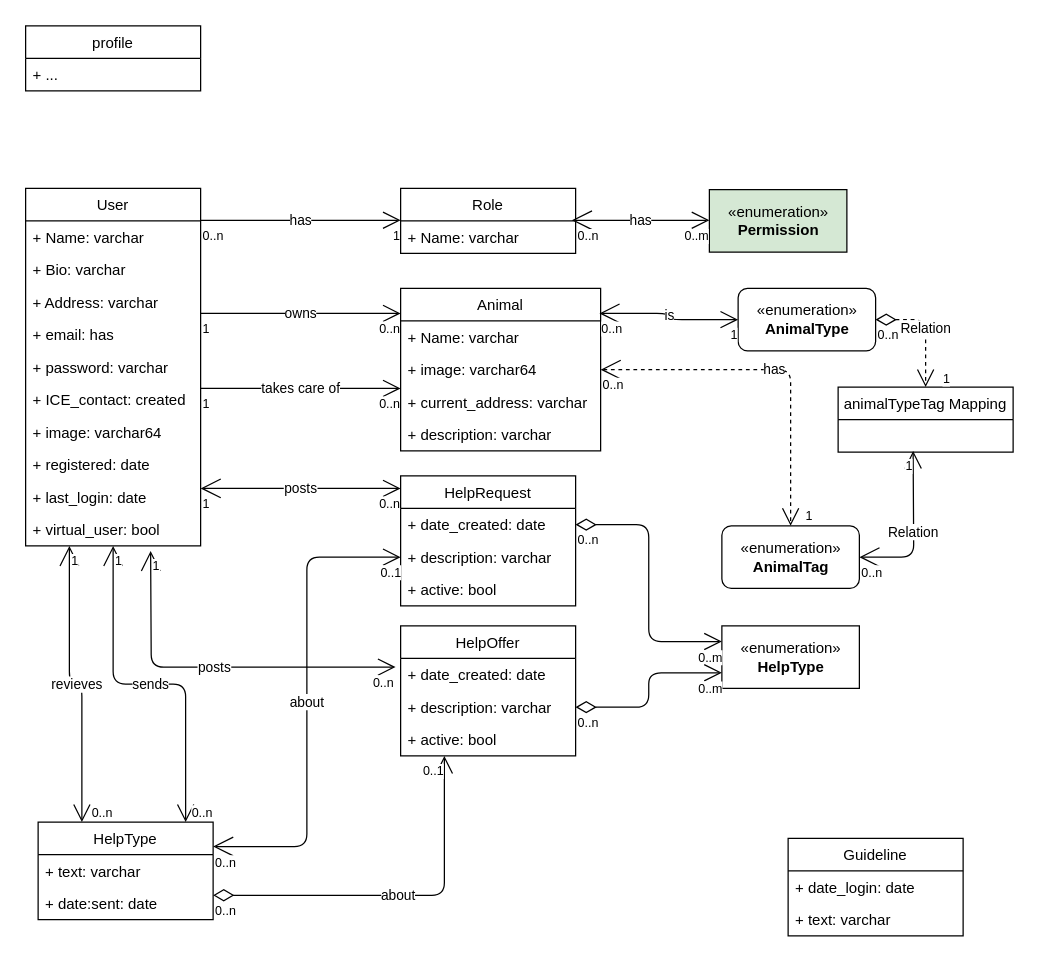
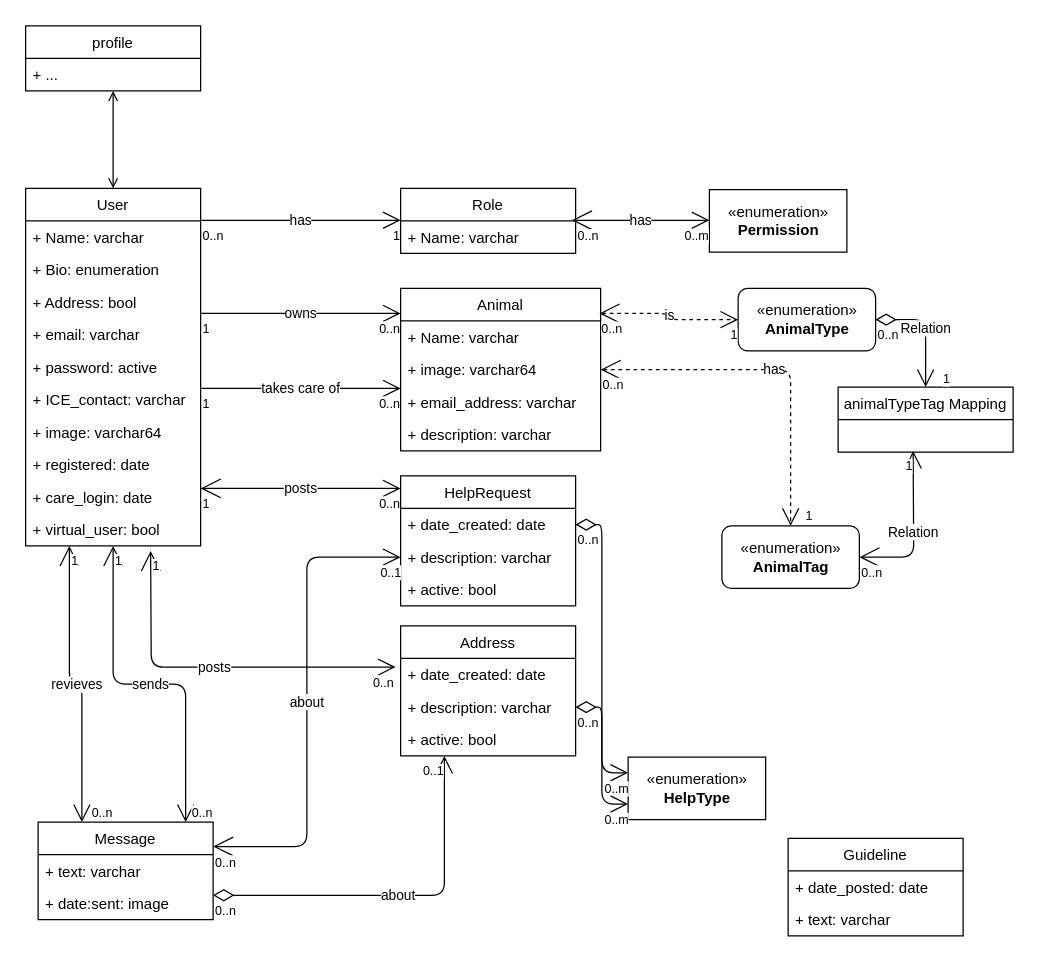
edge "profile" -- "User": added
node "«enumeration» Permission": fillcolor #d5e8d4 -> #ffffff
node "+ Bio: varchar": label "+ Bio: varchar" -> "+ Bio: enumeration"
node "+ Address: varchar": label "+ Address: varchar" -> "+ Address: bool"
edge "«enumeration» AnimalType" -- "Animal": style solid -> dashed
node "+ email: has": label "+ email: has" -> "+ email: varchar"
edge "«enumeration» AnimalType" -- "animalTypeTag Mapping": style dashed -> solid
node "+ password: varchar": label "+ password: varchar" -> "+ password: active"
node "+ ICE_contact: created": label "+ ICE_contact: created" -> "+ ICE_contact: varchar"
node "+ current_address: varchar": label "+ current_address: varchar" -> "+ email_address: varchar"
node "+ last_login: date": label "+ last_login: date" -> "+ care_login: date"
node "HelpOffer": label "HelpOffer" -> "Address"
node "«enumeration» HelpType": moved (791, 657) -> (697, 788)
node "HelpType": label "HelpType" -> "Message"
node "+ date_login: date": label "+ date_login: date" -> "+ date_posted: date"
node "+ date:sent: date": label "+ date:sent: date" -> "+ date:sent: image"
